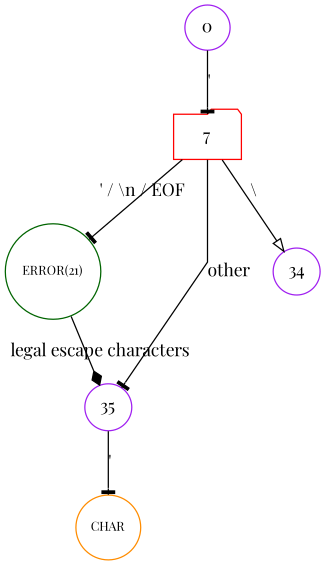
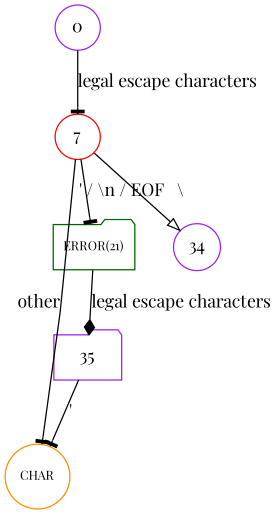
edge "0" -> "7": label "'" -> "legal escape characters"
node "7": shape folder -> circle
node "ERROR(21)": shape circle -> folder
edge "7" -> "35": now "7" -> "CHAR"
node "35": shape circle -> folder
